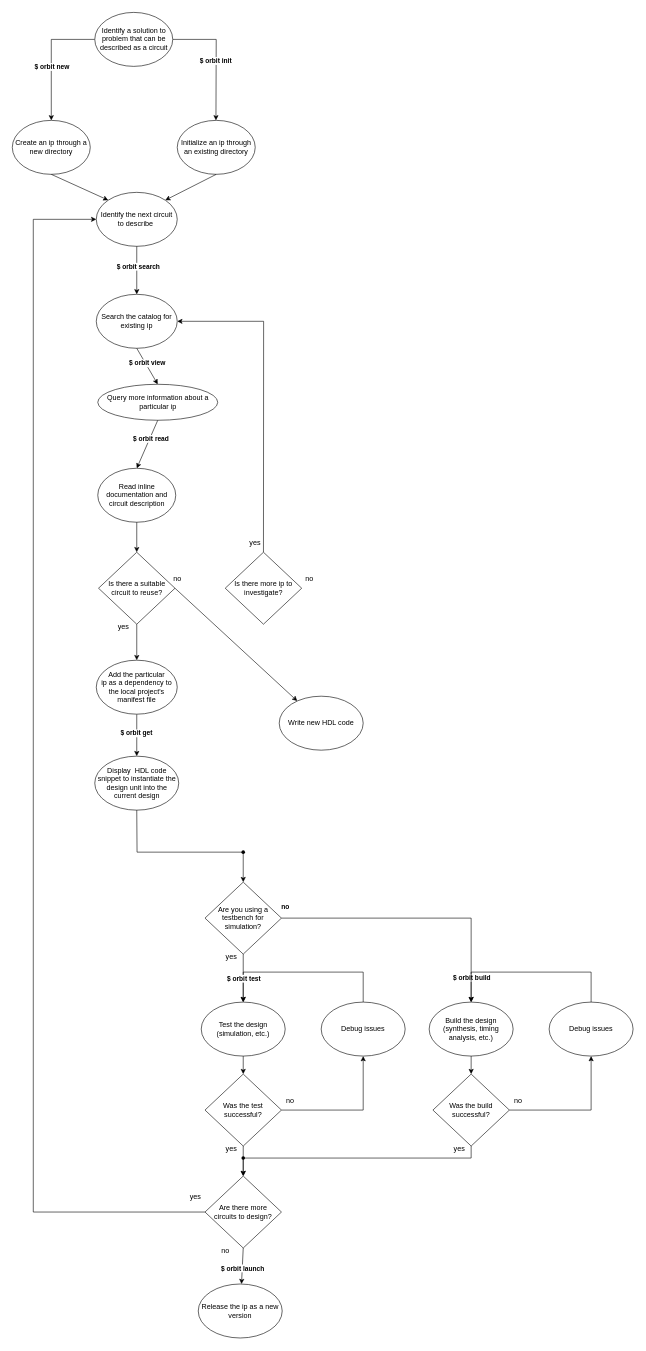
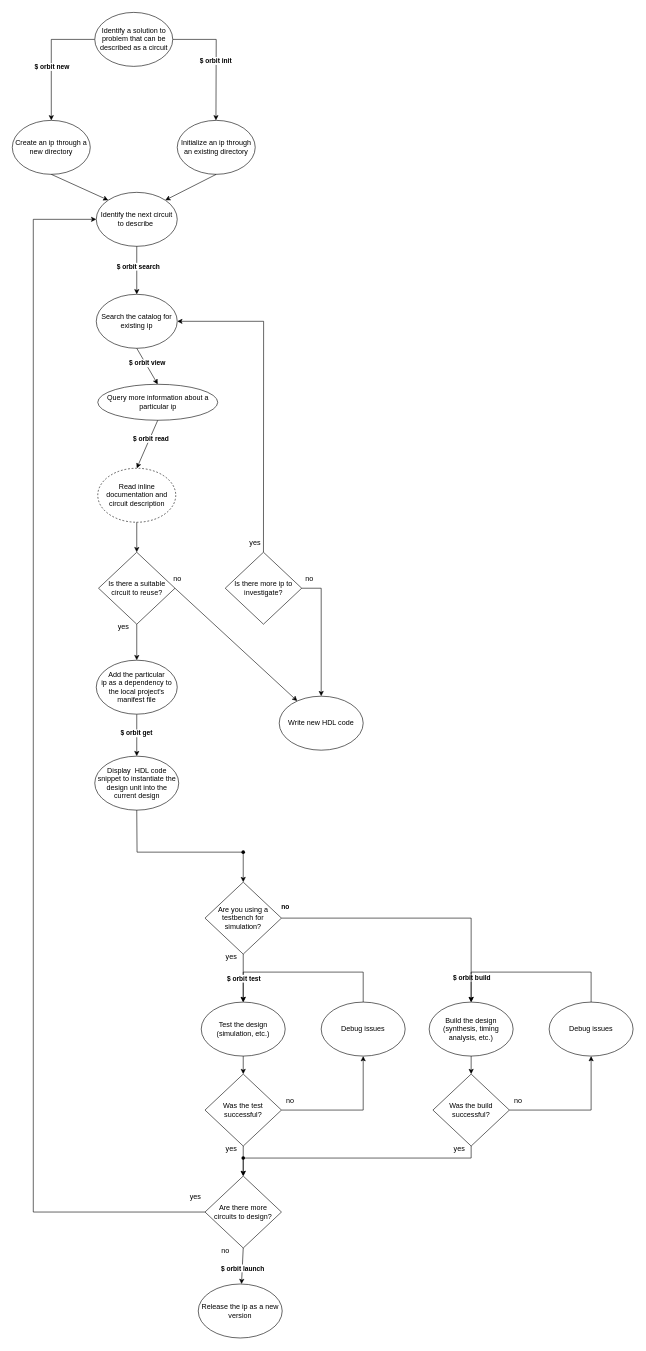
node "Read inline documentation and circuit description": style solid -> dashed
edge "Is there more ip to investigate?" -> "Write new HDL code": added
